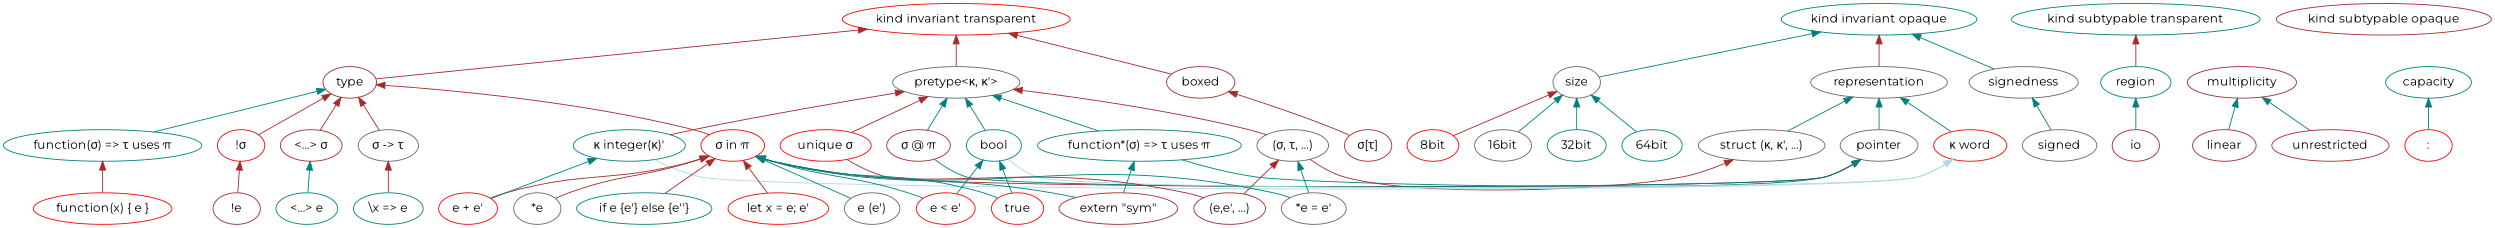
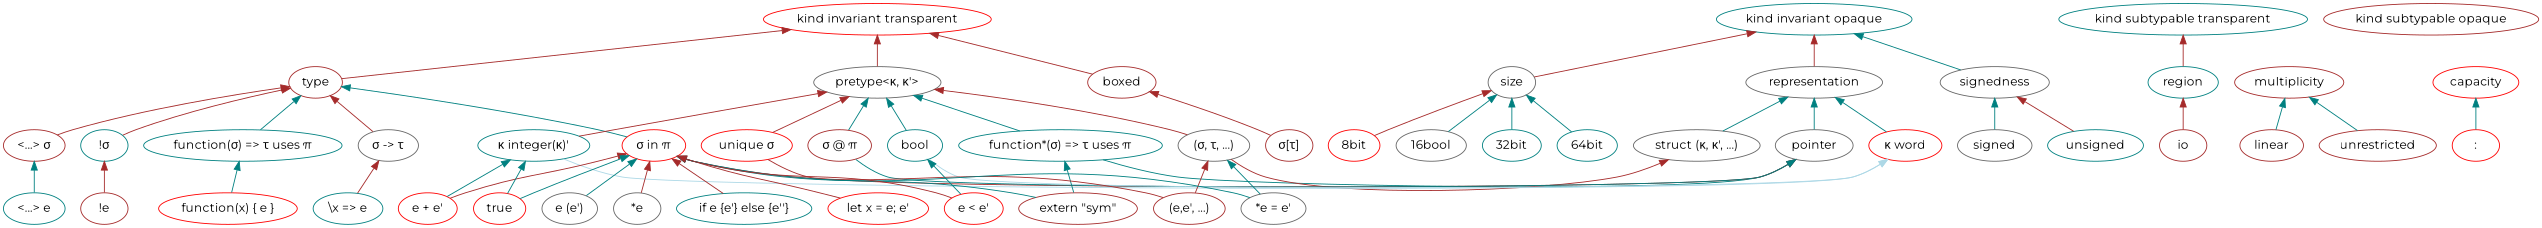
edge "size" -> "kind invariant opaque": color teal -> brown
node "capacity": color teal -> red
edge "σ in π" -> "type": color brown -> teal
edge "io" -> "region": color teal -> brown
node "!σ": color red -> teal
node "16bit": label "16bit" -> "16bool"
node "unsigned": added
edge "e < e'" -> "σ in π": color teal -> brown
edge "function(x) { e }" -> "function(σ) => τ uses π": color brown -> teal
edge "true" -> "bool": now "true" -> "κ integer(κ)'"
